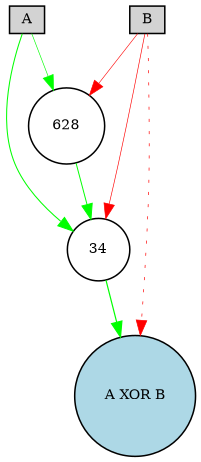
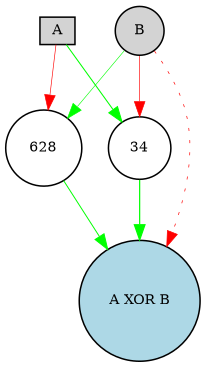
node "B": shape box -> circle
edge "A" -> "628": color green -> red
edge "B" -> "628": color red -> green
edge "628" -> "34": now "628" -> "A XOR B"
